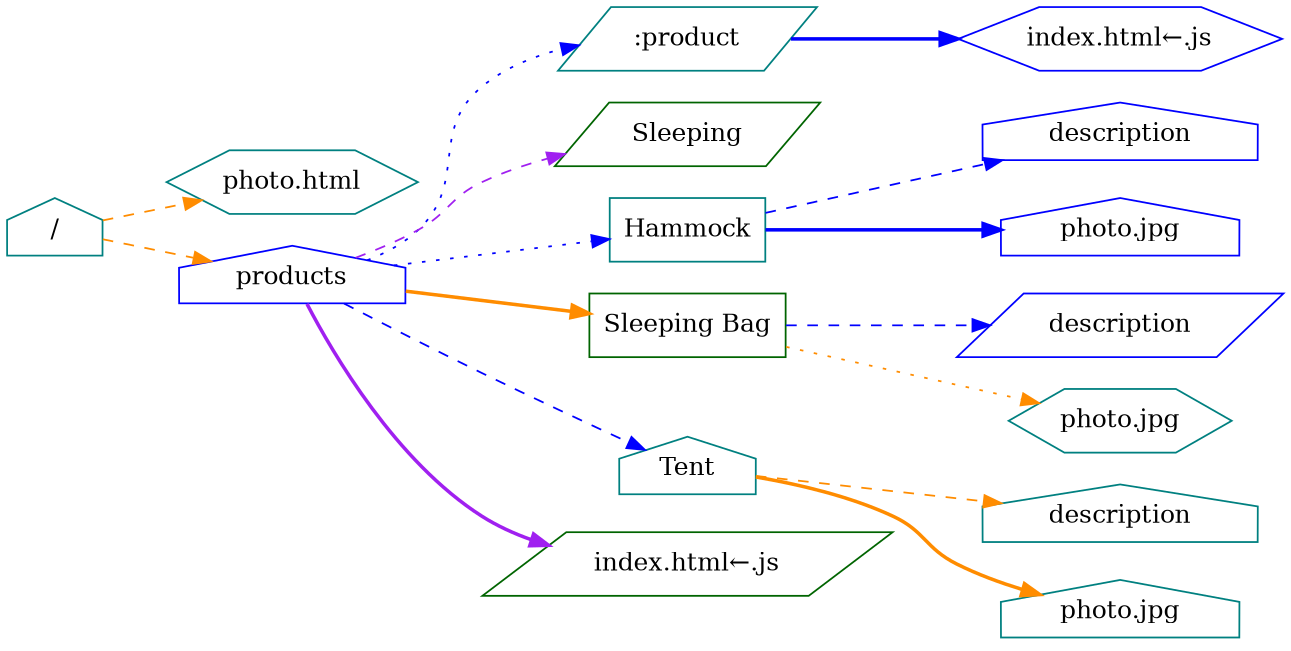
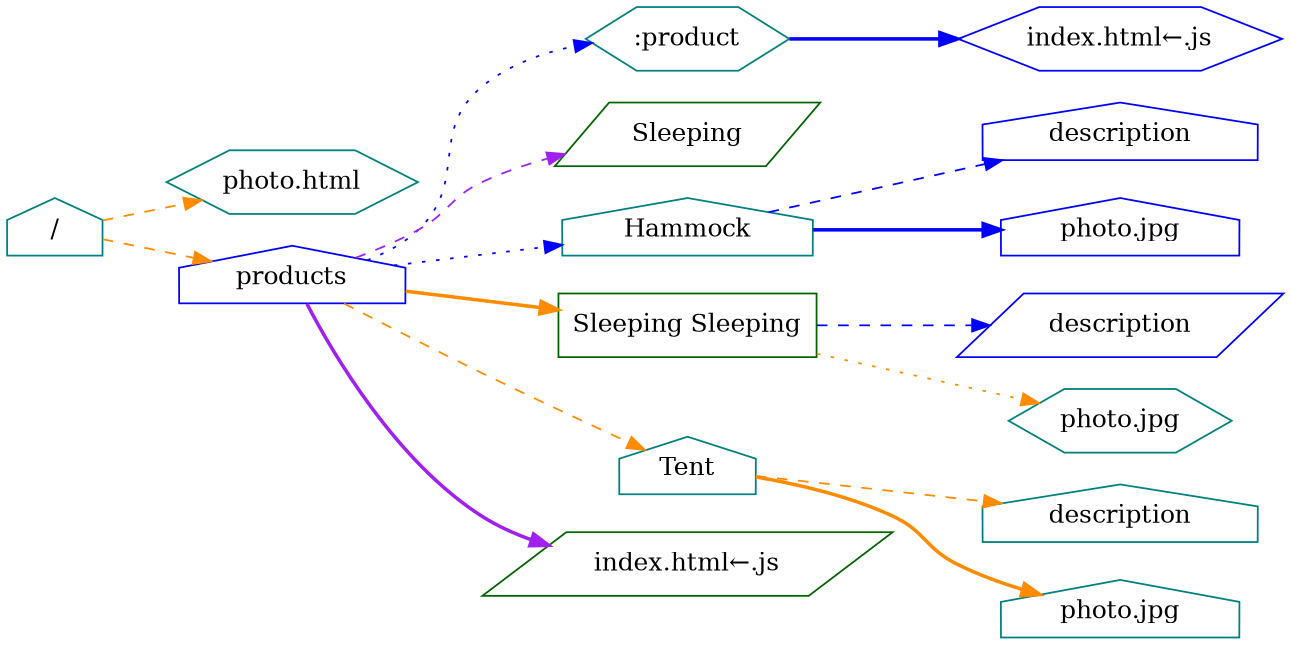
node ":product": shape parallelogram -> hexagon
node "Hammock": shape box -> house
node "Sleeping Bag": label "Sleeping Bag" -> "Sleeping Sleeping"
edge "products" -> "Tent": color blue -> darkorange
